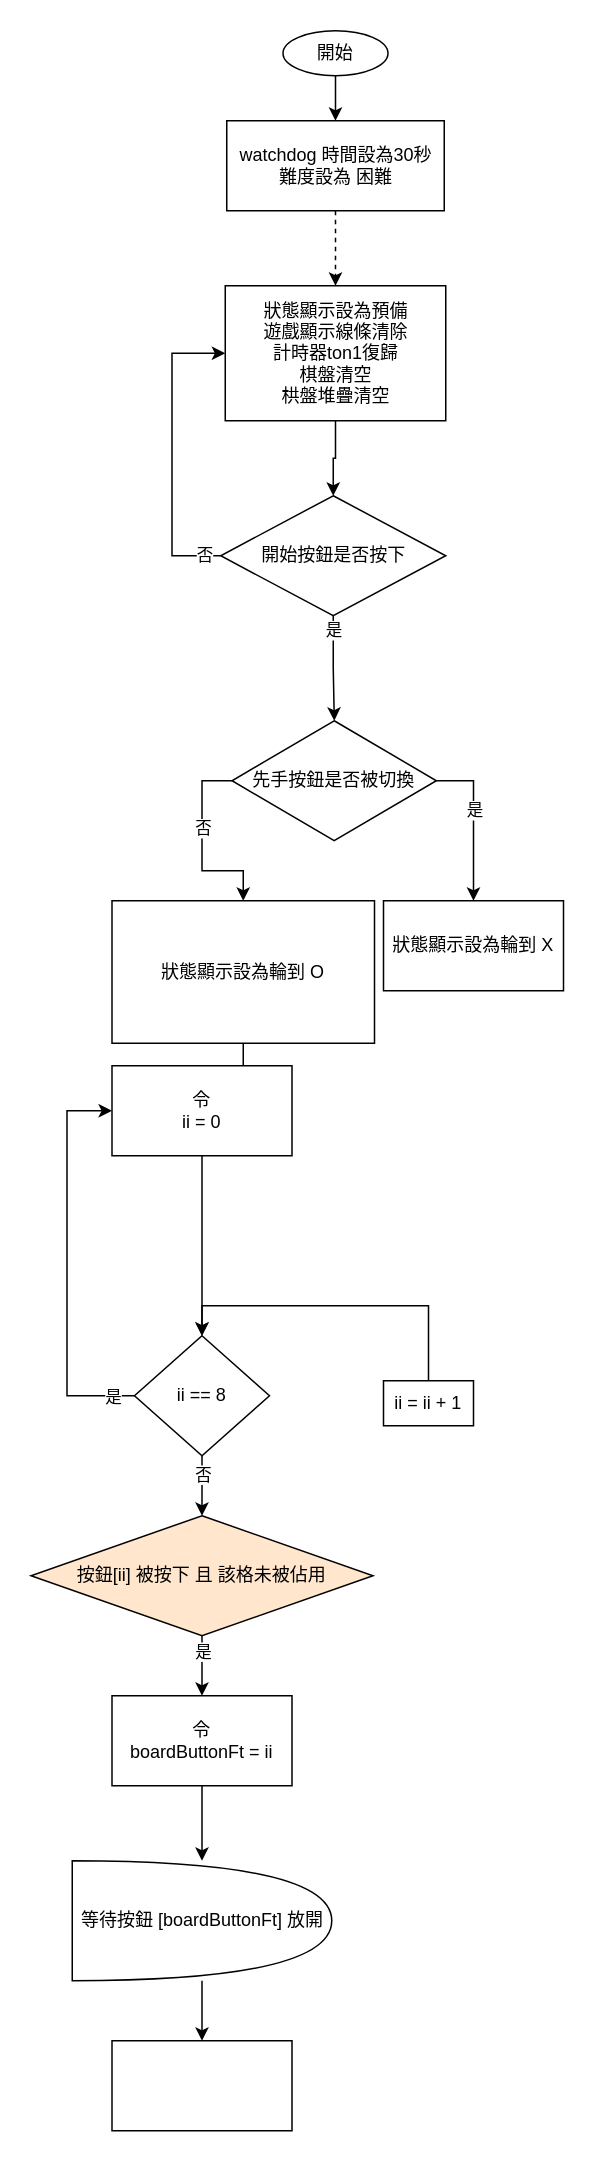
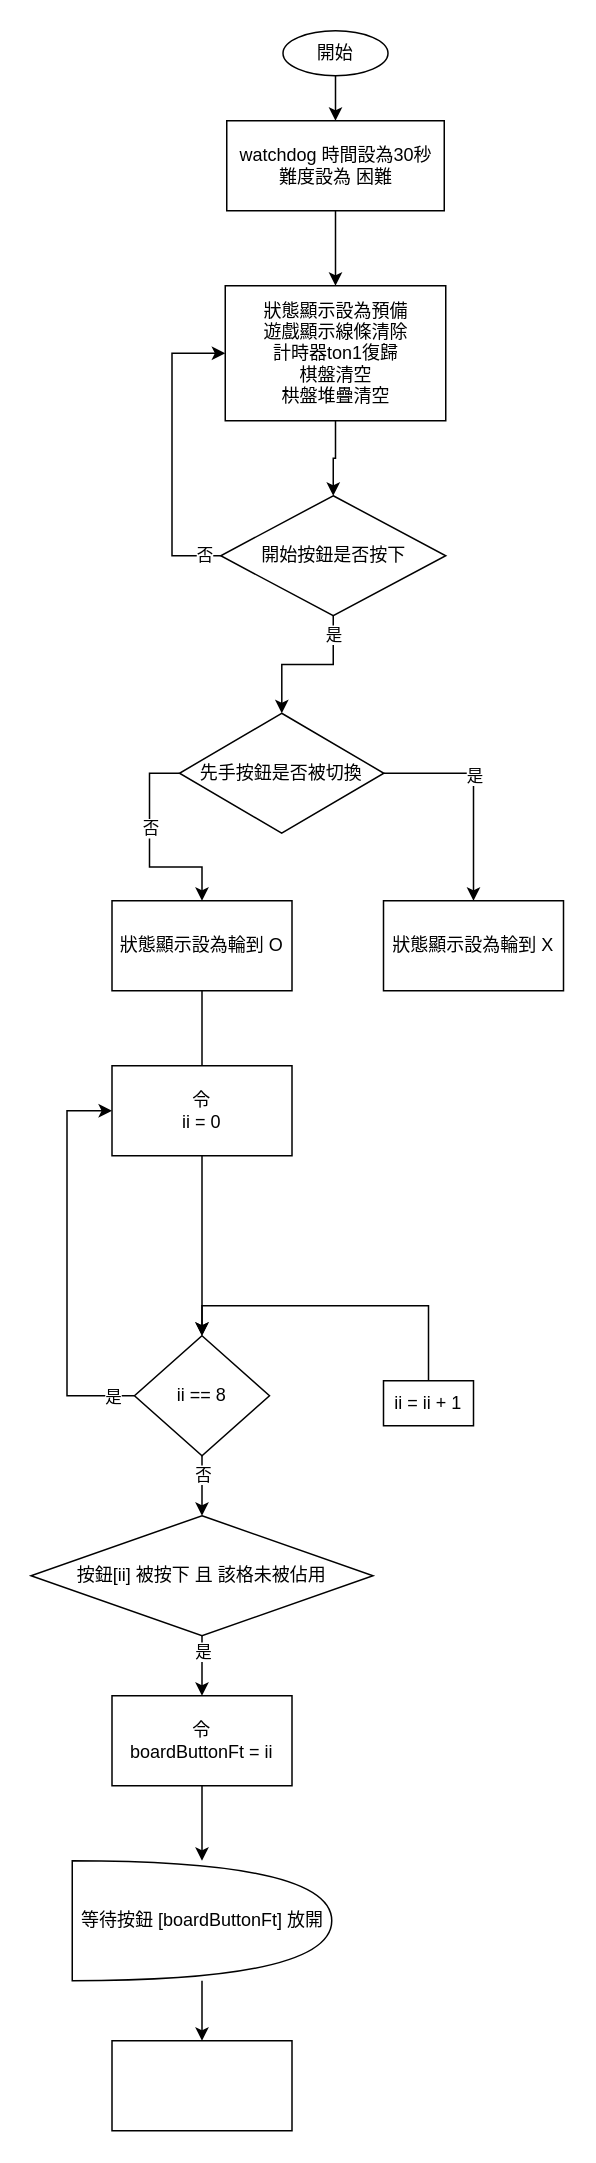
edge "watchdog 時間設為30秒 難度設為 困難" -> "狀態顯示設為預備 遊戲顯示線條清除 計時器ton1復歸 棋盤清空 栱盤堆疊清空": style dashed -> solid
node "先手按鈕是否被切換": moved (334, 781) -> (281, 773)
node "狀態顯示設為輪到 O": size 263x143 -> 180x90
node "按鈕[ii] 被按下 且 該格未被佔用": fillcolor #ffe6cc -> #ffffff
